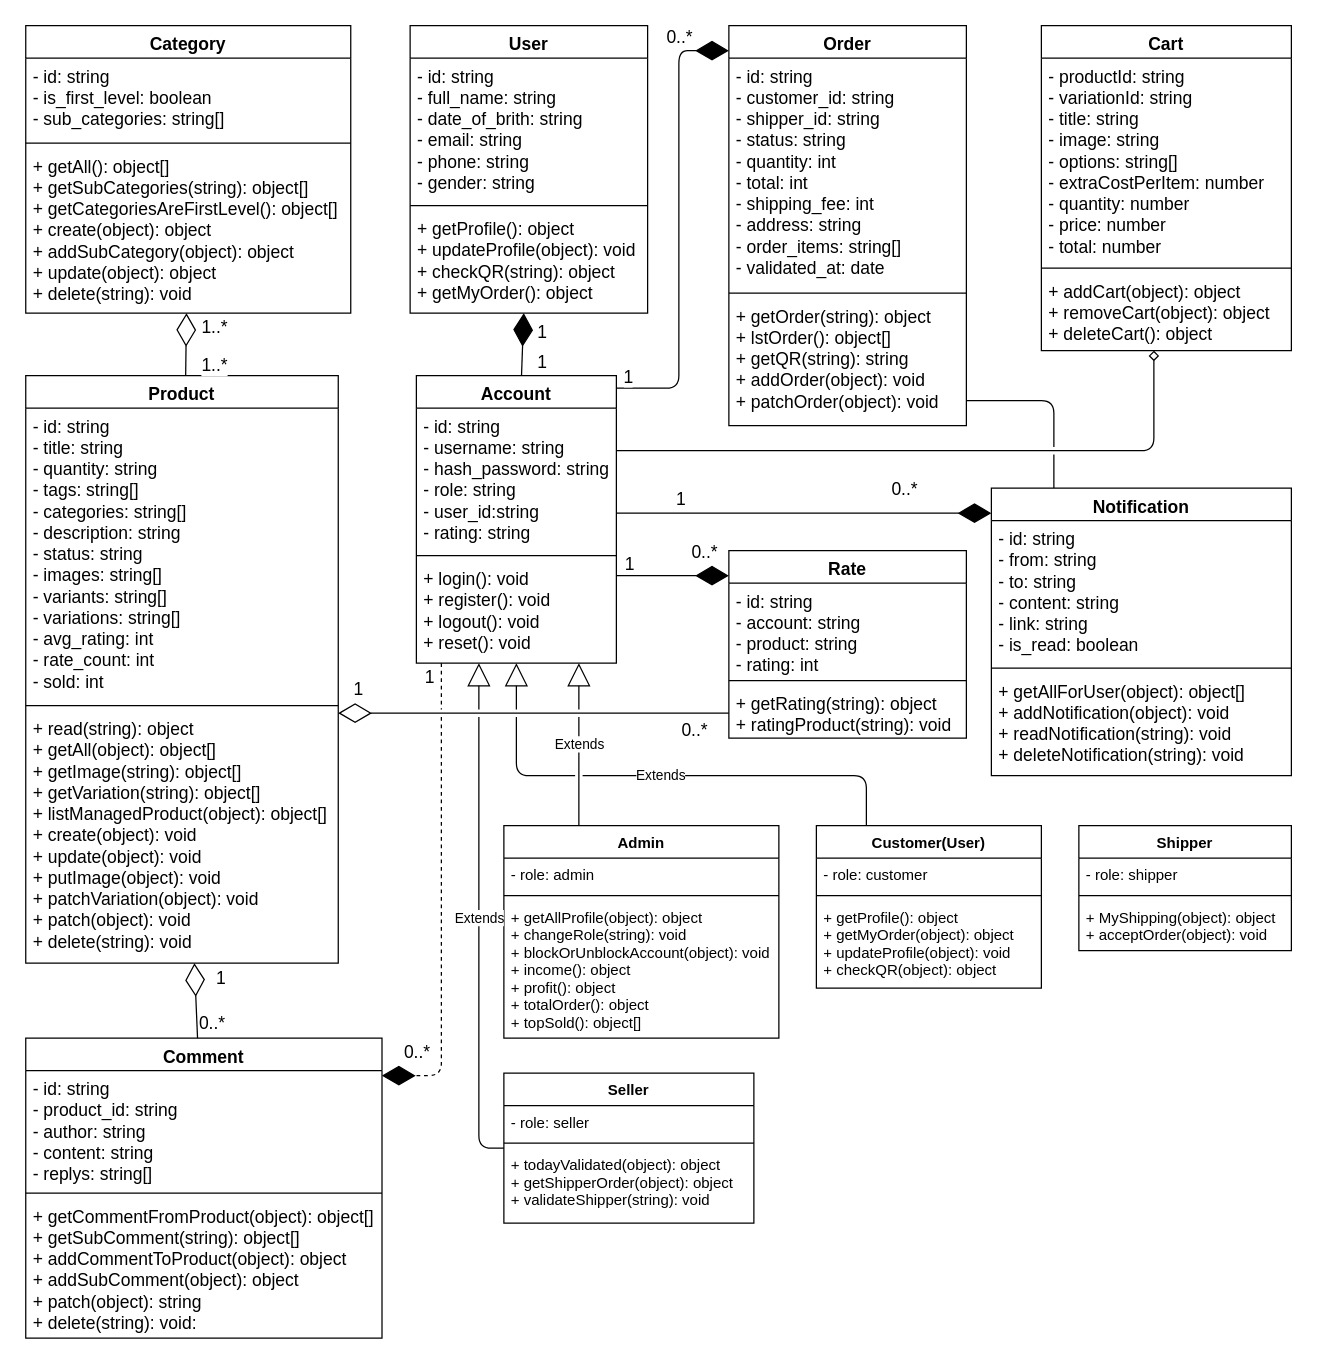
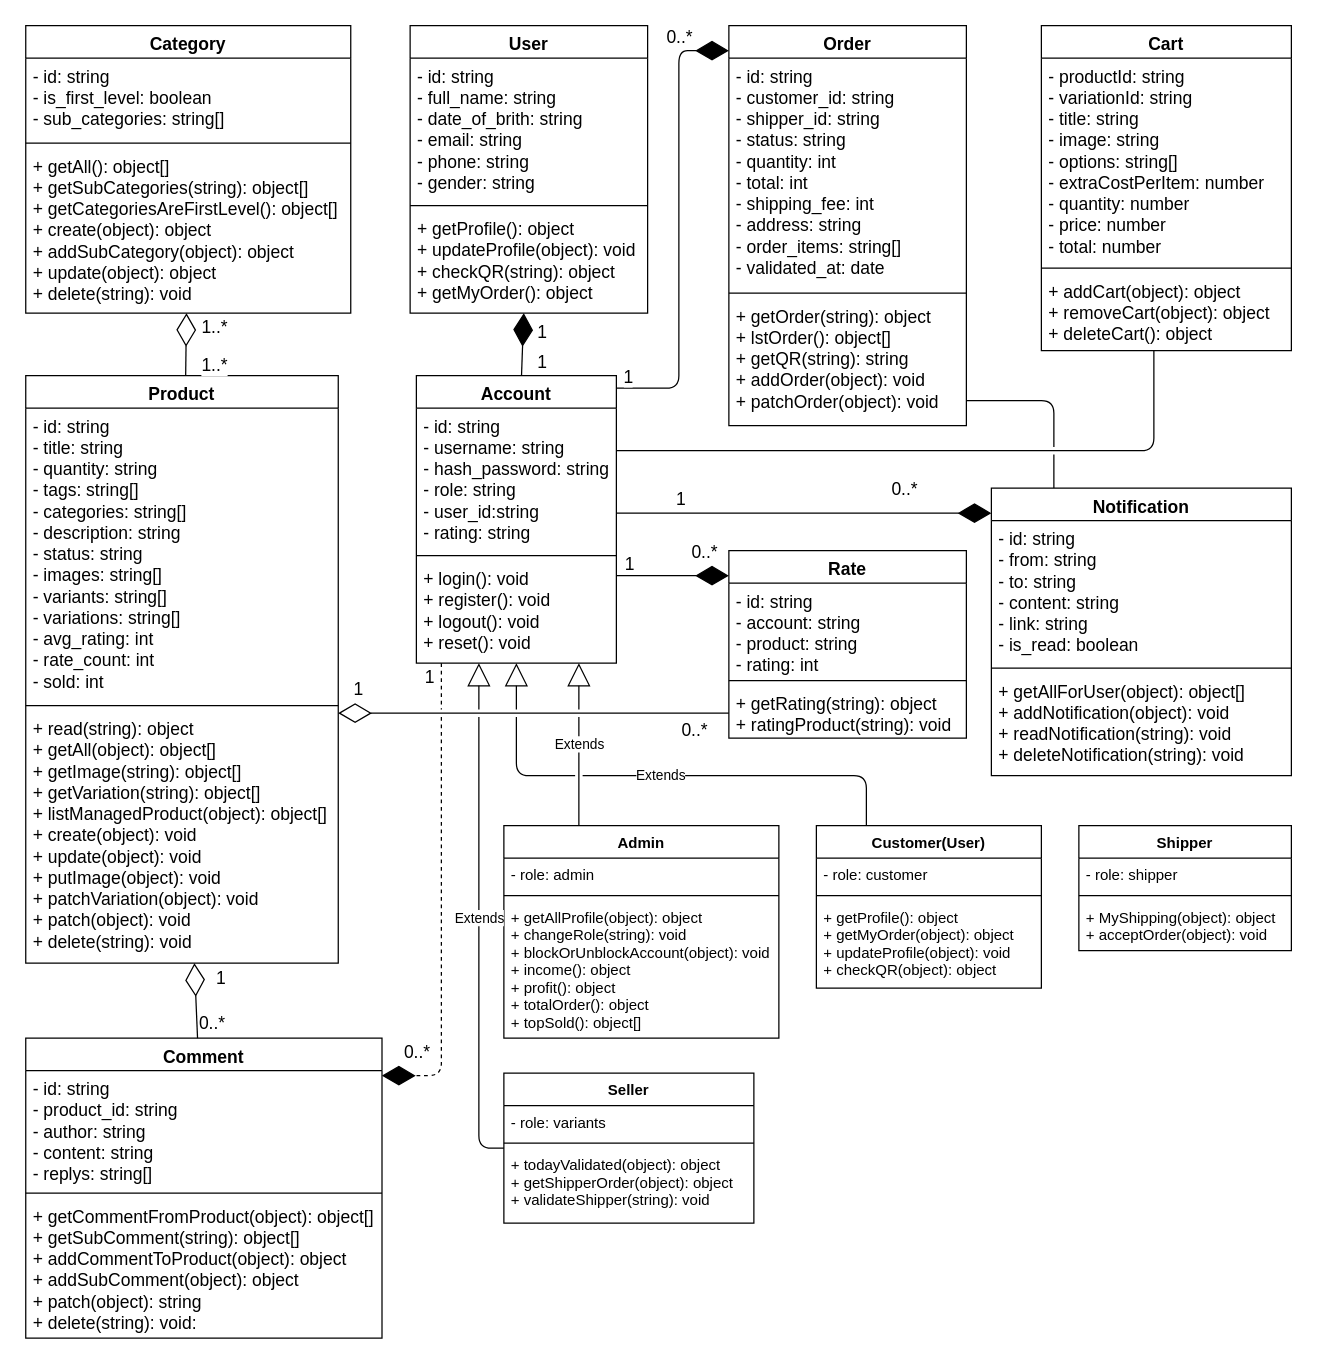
edge "Account" -> "Cart": arrowhead diamond -> none
node "- role: seller": label "- role: seller" -> "- role: variants"
